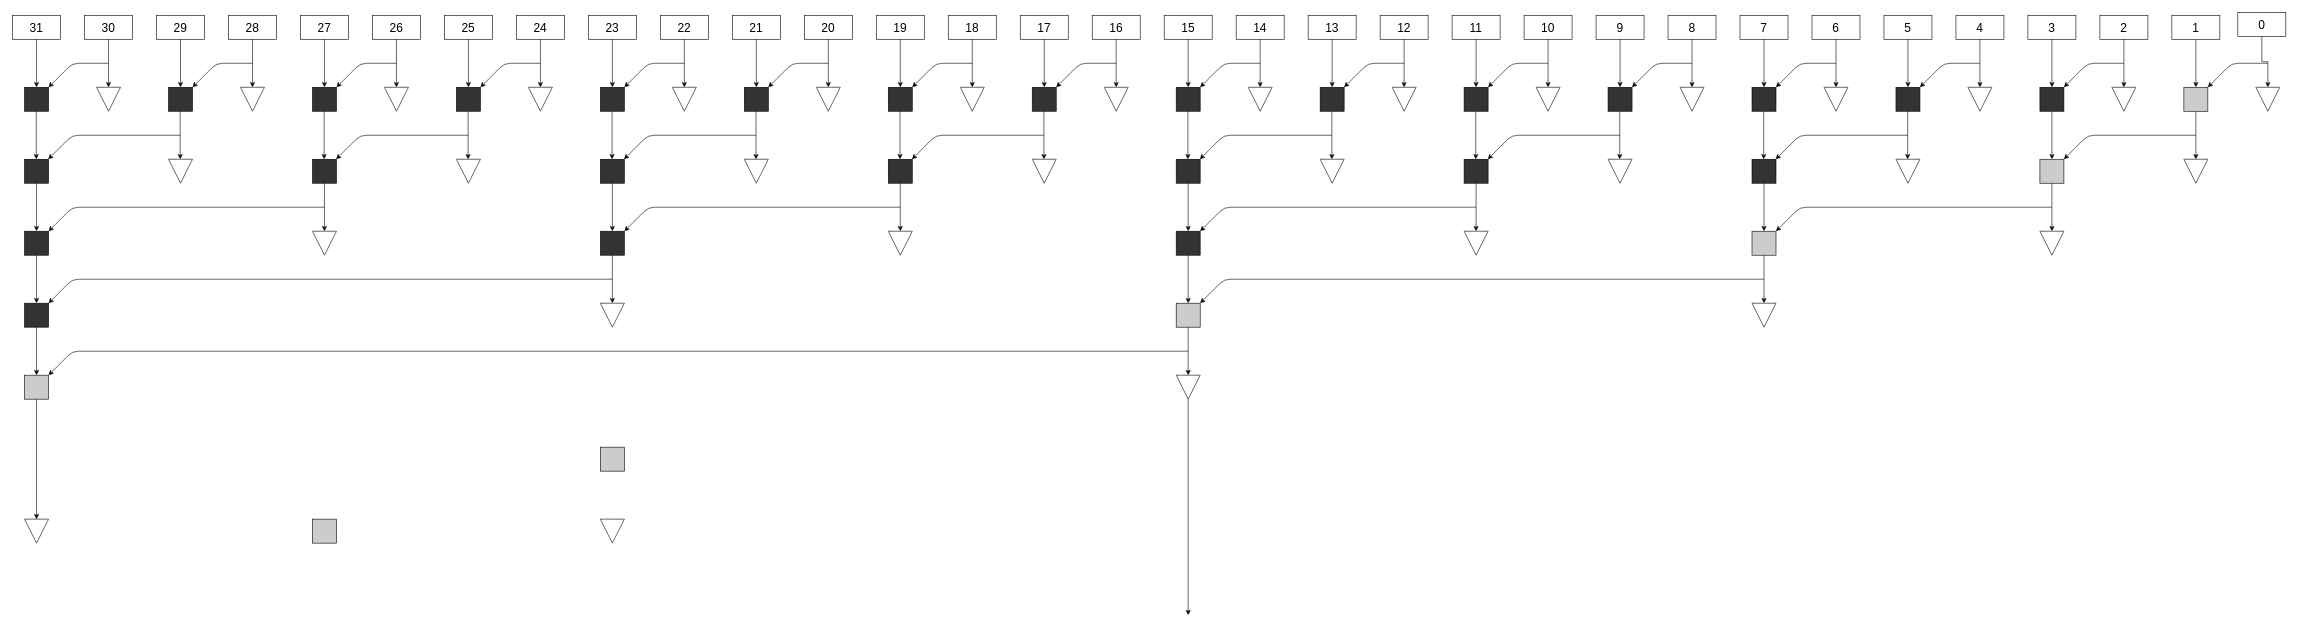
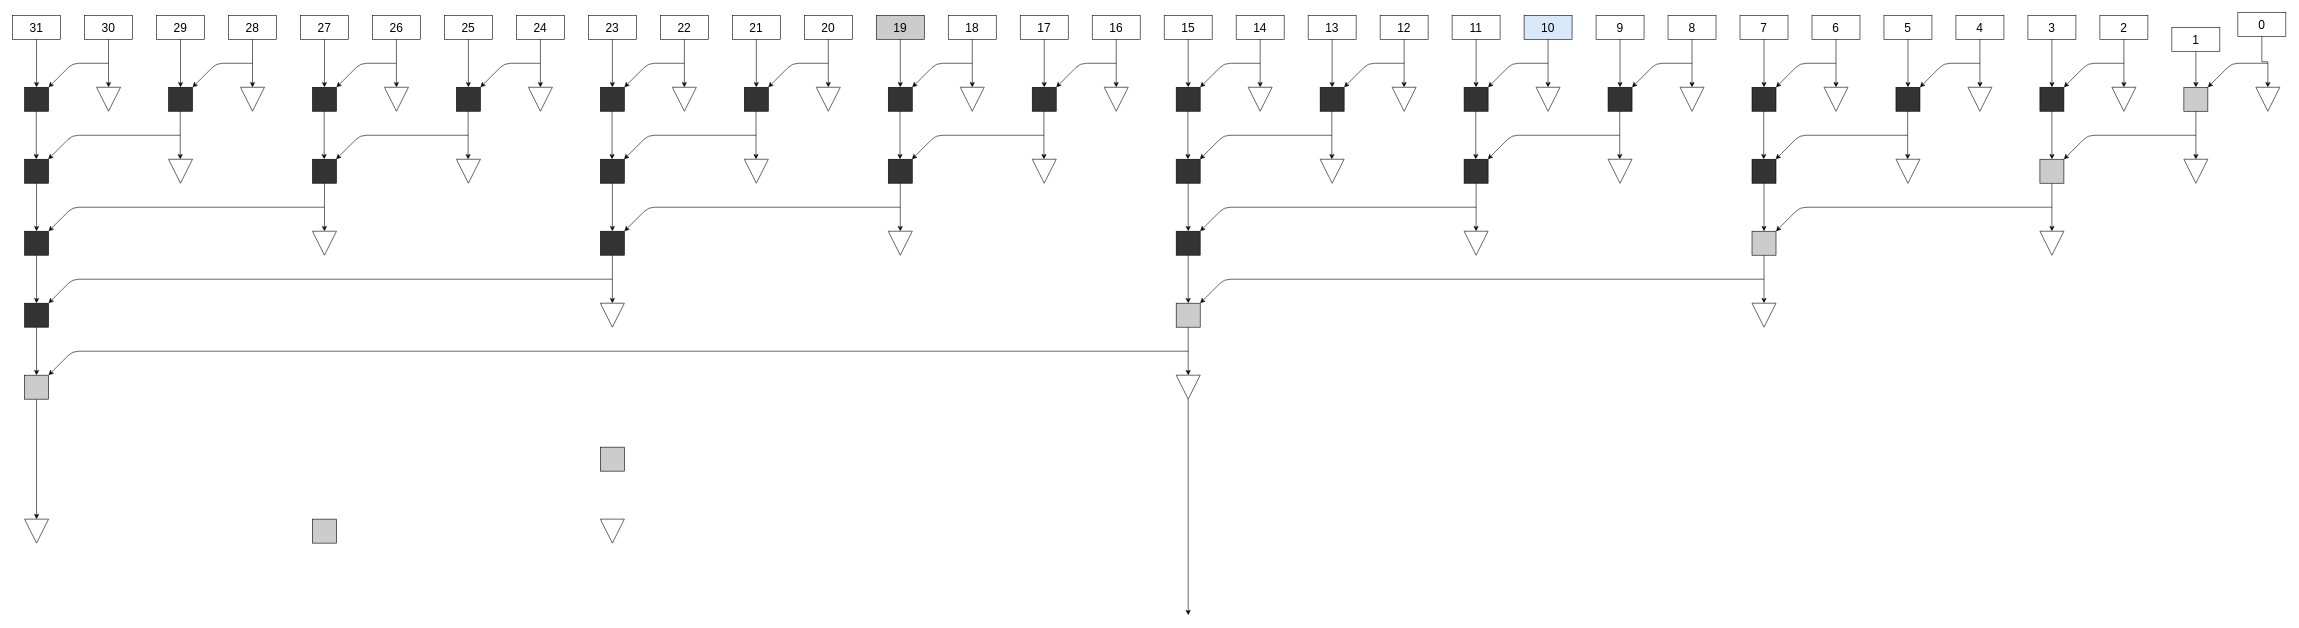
node "19": fillcolor #ffffff -> #cccccc
node "10": fillcolor #ffffff -> #dae8fc
node "1": moved (2196, 27) -> (2196, 39)
